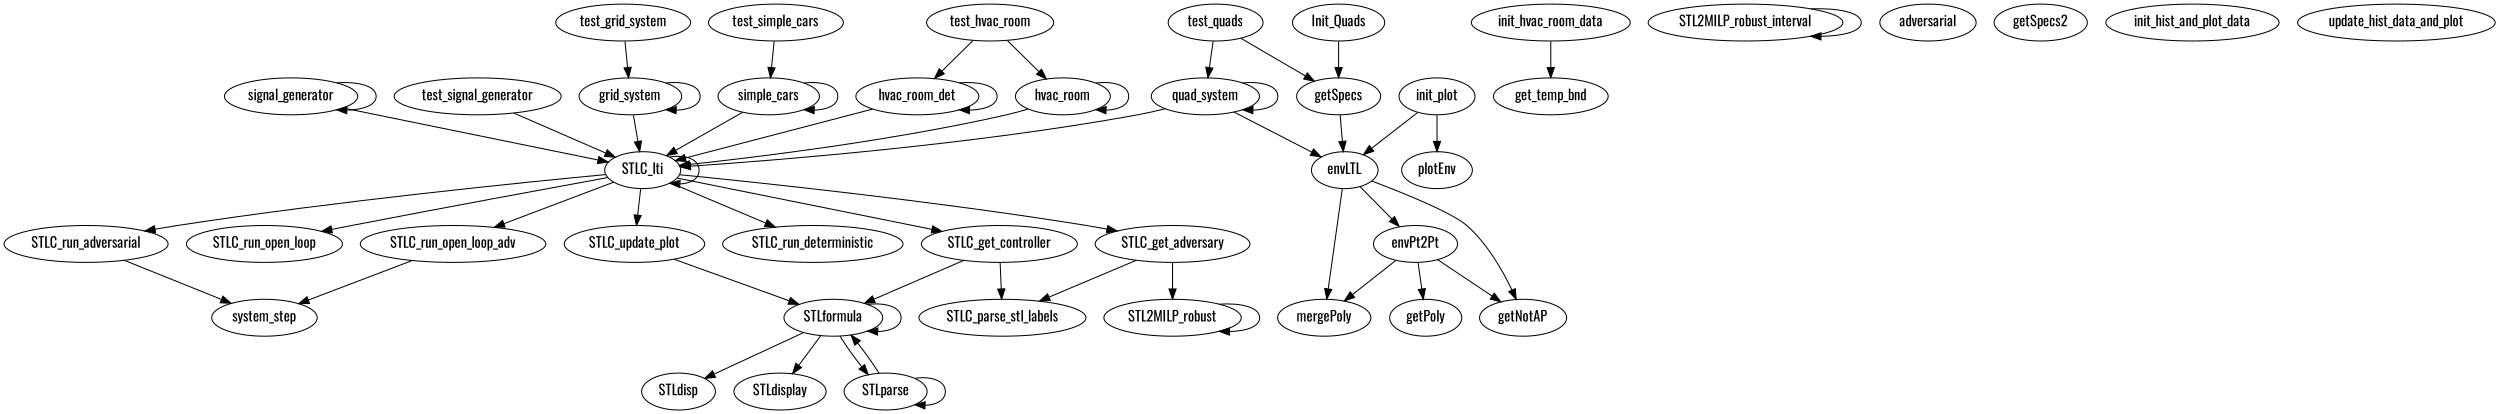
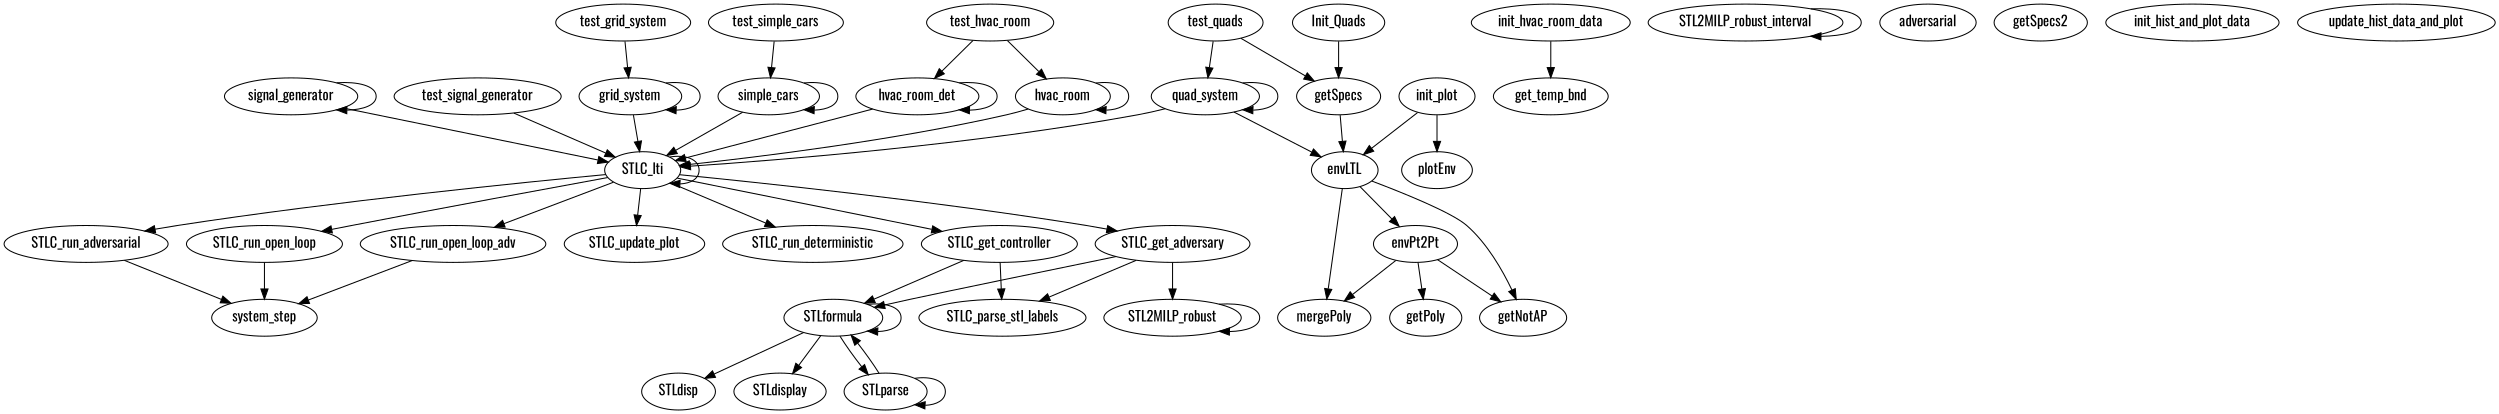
edge "STLC_run_open_loop" -> "system_step": added
edge "STLC_update_plot" -> "STLformula": now "STLC_get_adversary" -> "STLformula"
